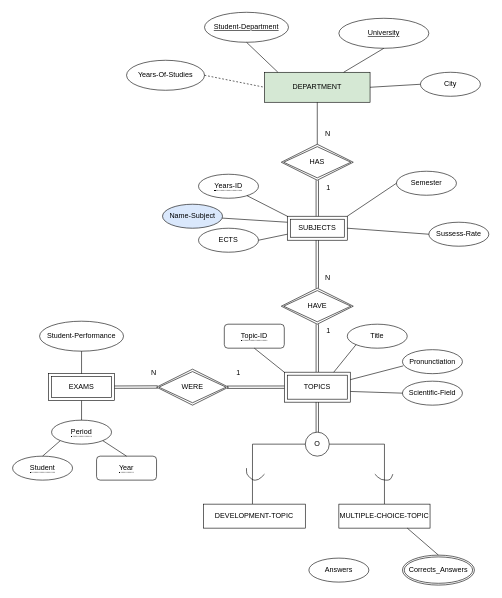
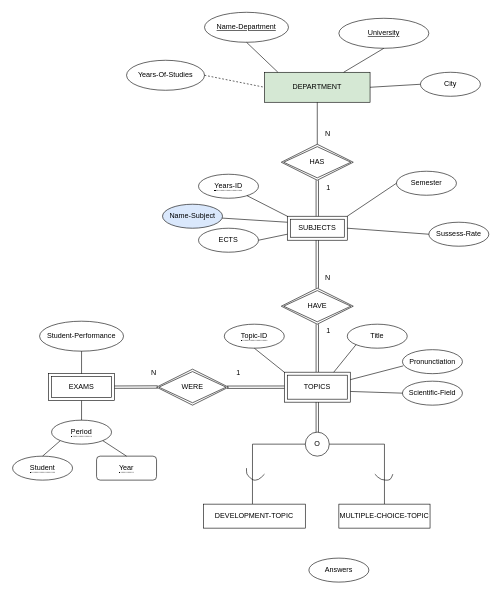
node "Student-Department": label "Student-Department" -> "Name-Department"
node "Topic-ID": shape rounded rectangle -> ellipse
edge "MULTIPLE-CHOICE-TOPIC" -- "Corrects_Answers": removed
node "Corrects_Answers": removed
